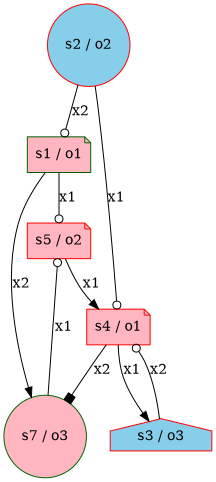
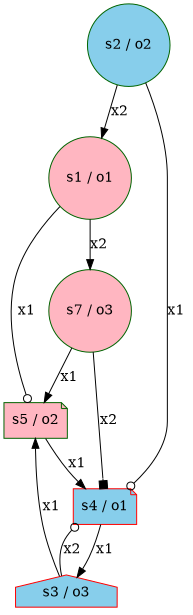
node "s2 / o2": color red -> darkgreen
edge "s2 / o2" -> "s1 / o1": arrowhead odot -> normal
node "s1 / o1": shape note -> circle
node "s5 / o2": color red -> darkgreen
node "s4 / o1": fillcolor lightpink -> skyblue
edge "s7 / o3" -> "s5 / o2": arrowhead odot -> normal
edge "s4 / o1" -> "s7 / o3": reversed
edge "s3 / o3" -> "s5 / o2": added, label "x1"
